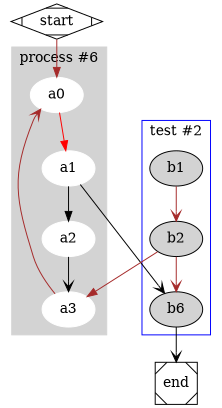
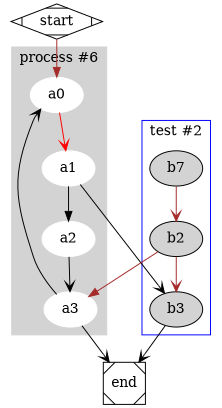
edge "a0" -> "a1": arrowhead normal -> vee
node "b1": label "b1" -> "b7"
edge "a3" -> "a0": color brown -> black
node "b6": label "b6" -> "b3"
edge "a3" -> "end": added
